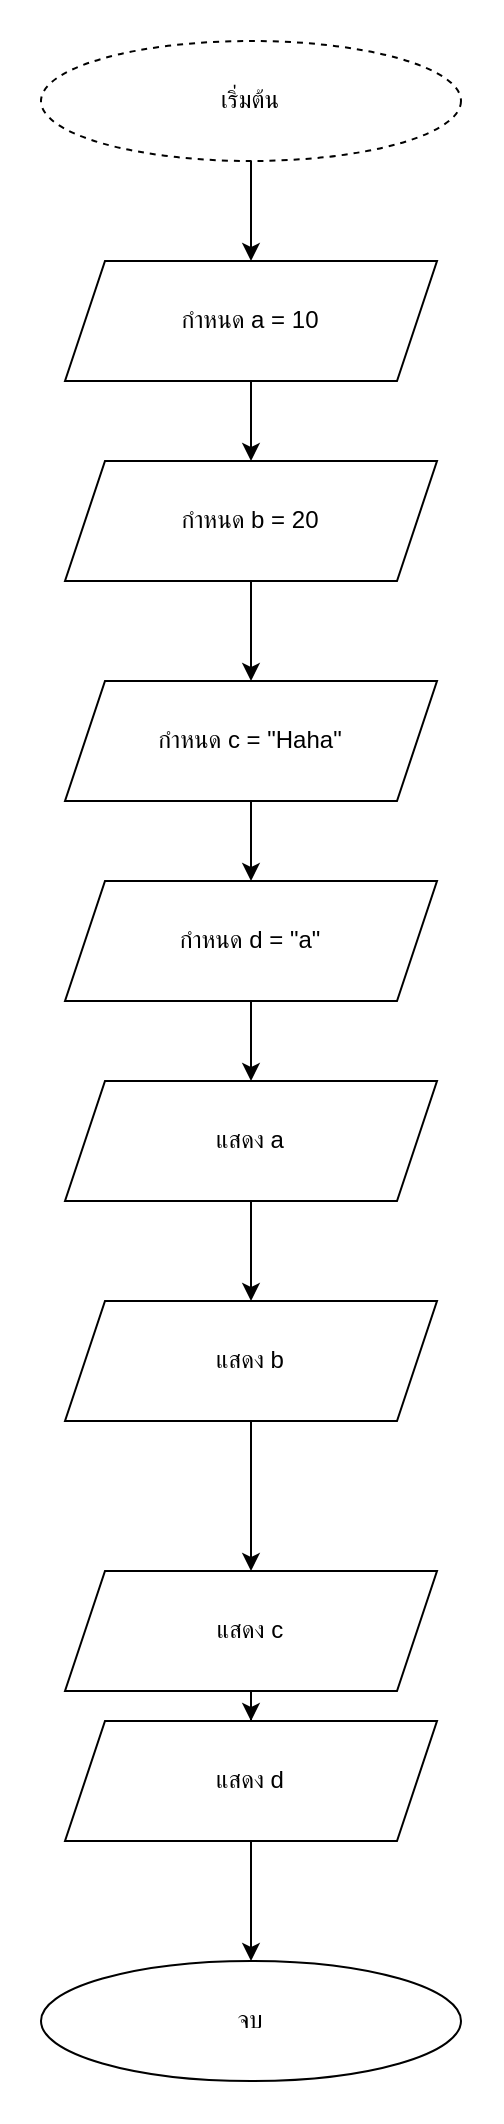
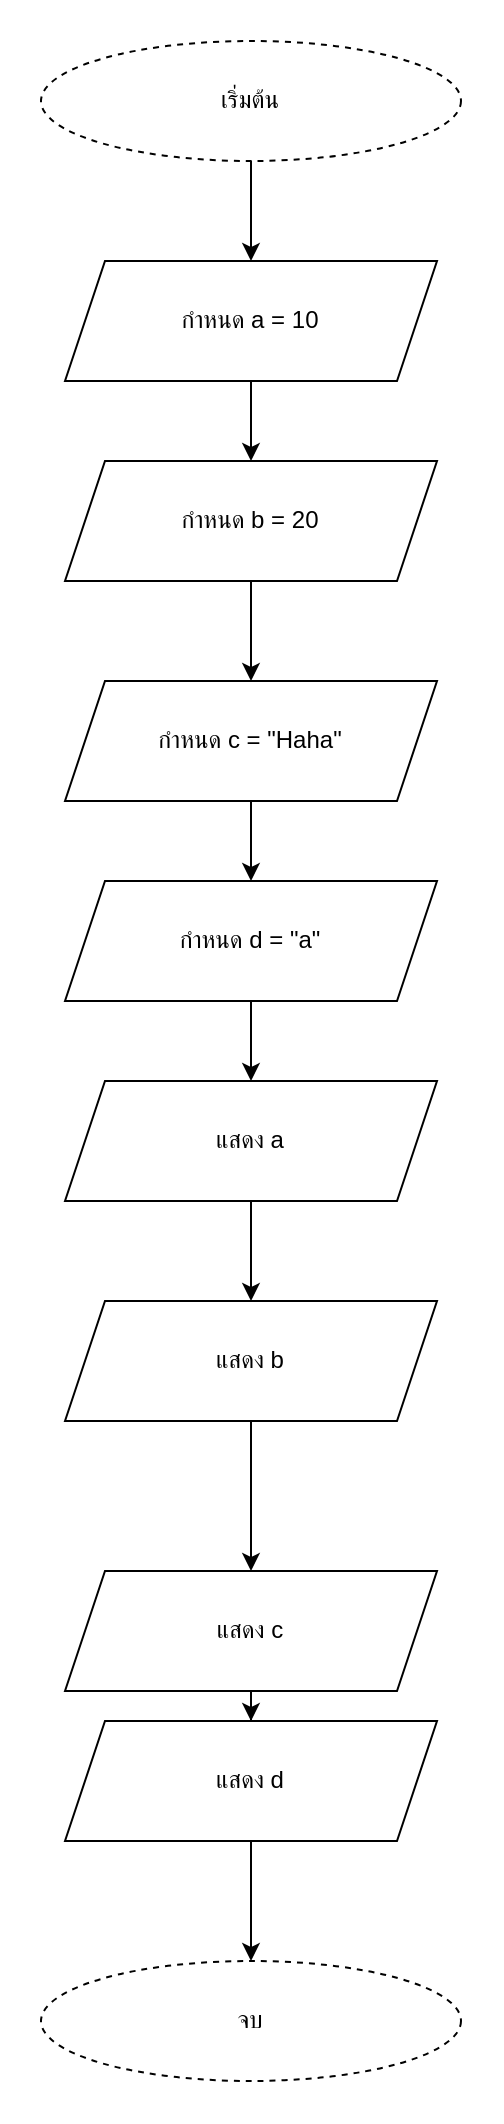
node "จบ": style solid -> dashed
